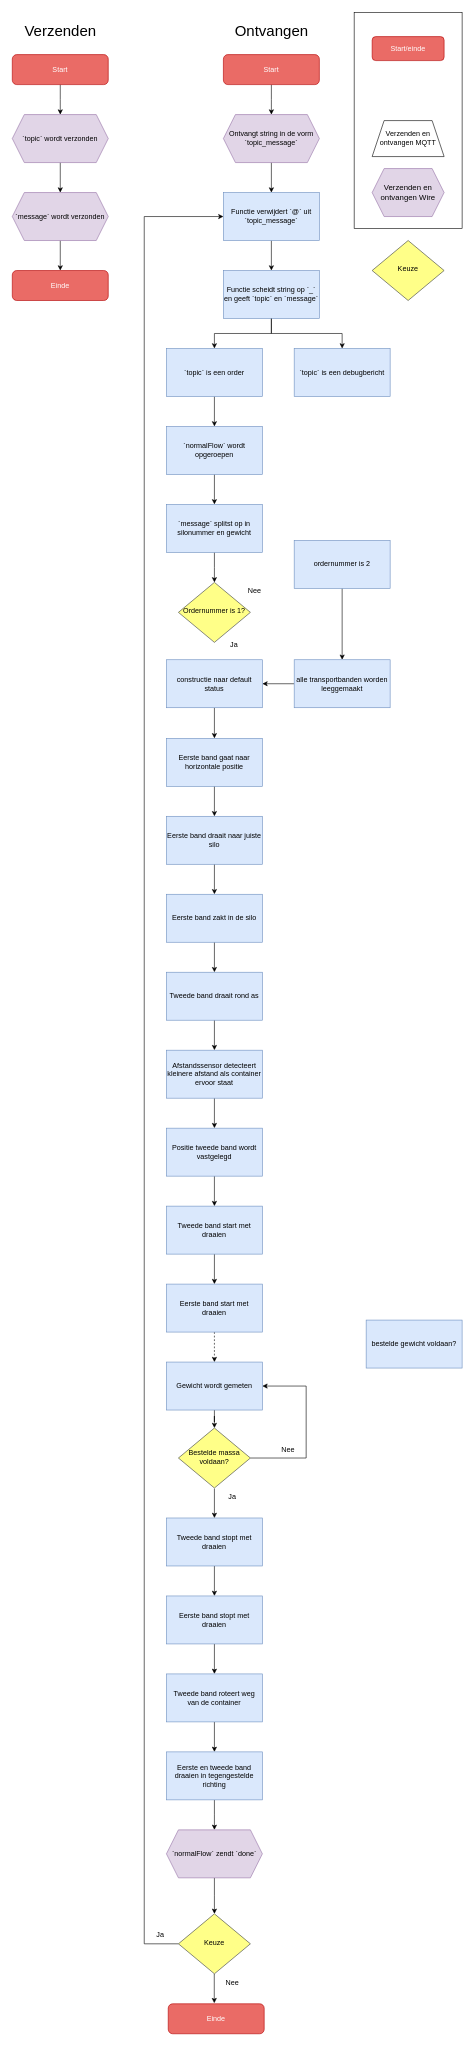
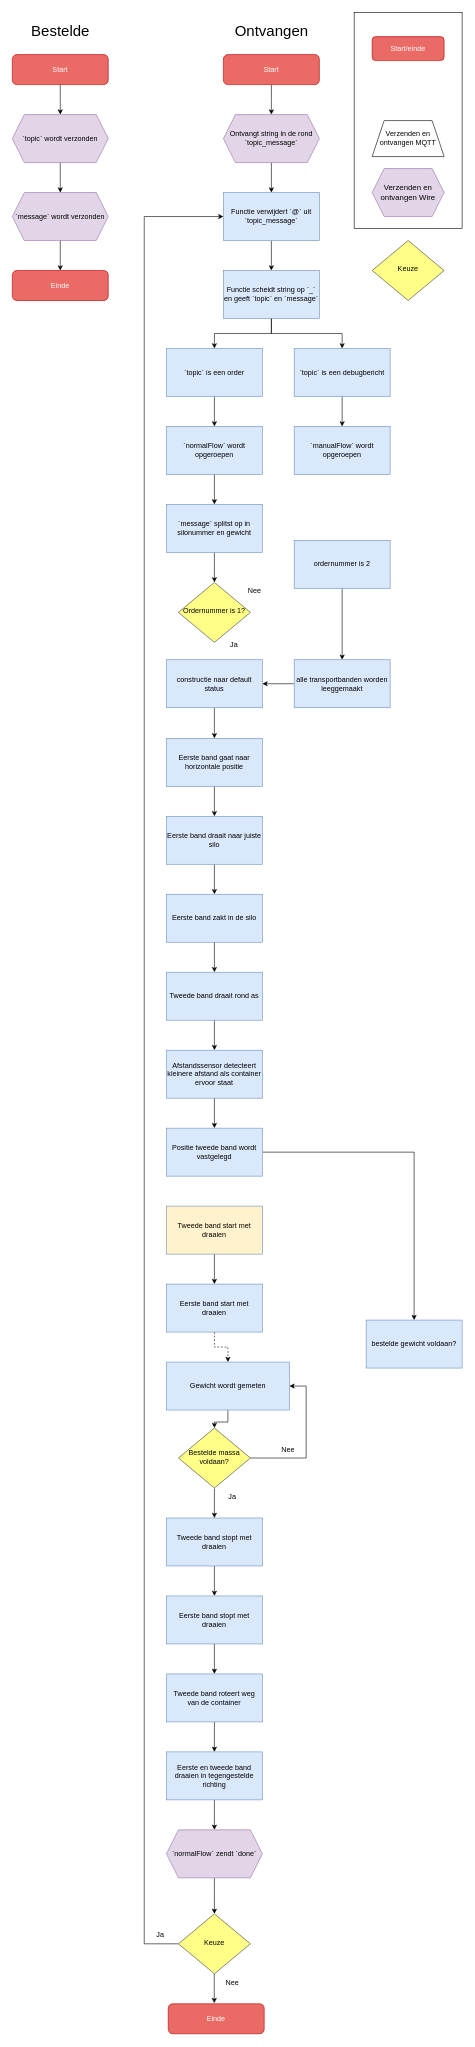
node "Verzenden": label "Verzenden" -> "Bestelde"
node "Ontvangt string in de vorm `topic_message`": label "Ontvangt string in de vorm `topic_message`" -> "Ontvangt string in de rond `topic_message`"
edge "`topic` is een debugbericht" -> "`manualFlow` wordt opgeroepen": added
node "`manualFlow` wordt opgeroepen": added
edge "Positie tweede band wordt vastgelegd" -> "Tweede band start met draaien": now "Positie tweede band wordt vastgelegd" -> "bestelde gewicht voldaan?"
node "Tweede band start met draaien": fillcolor #dae8fc -> #fff2cc
node "Gewicht wordt gemeten": size 96x48 -> 123x48
